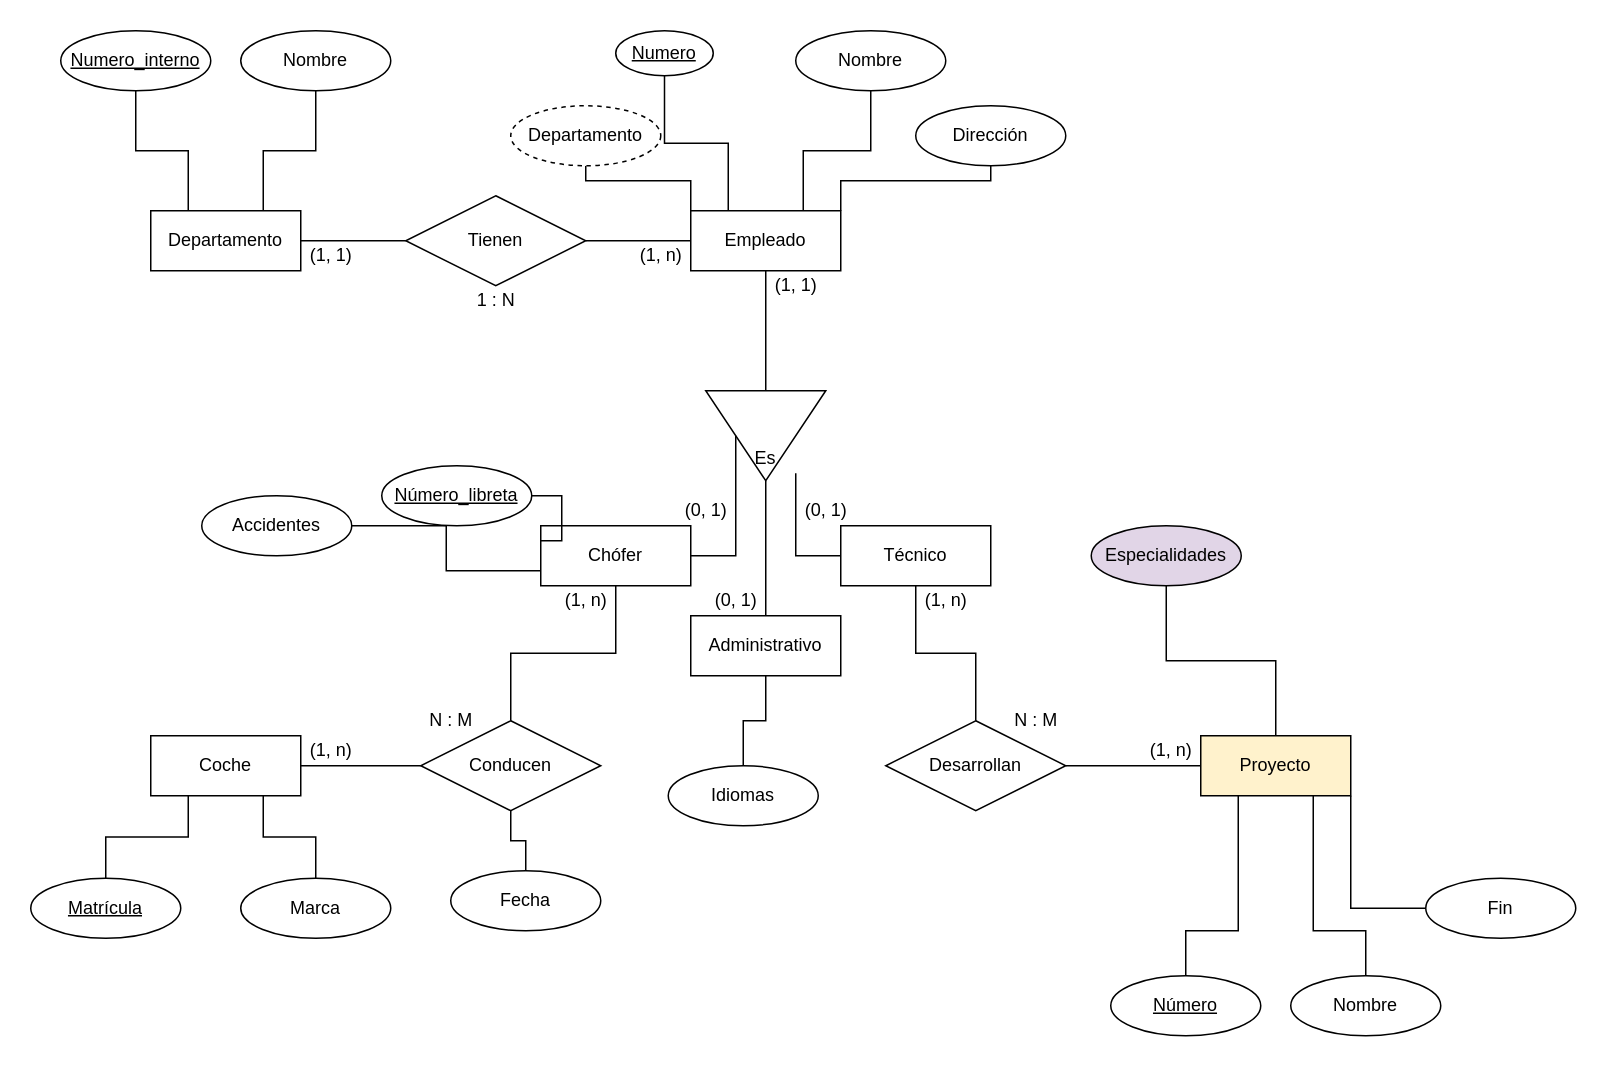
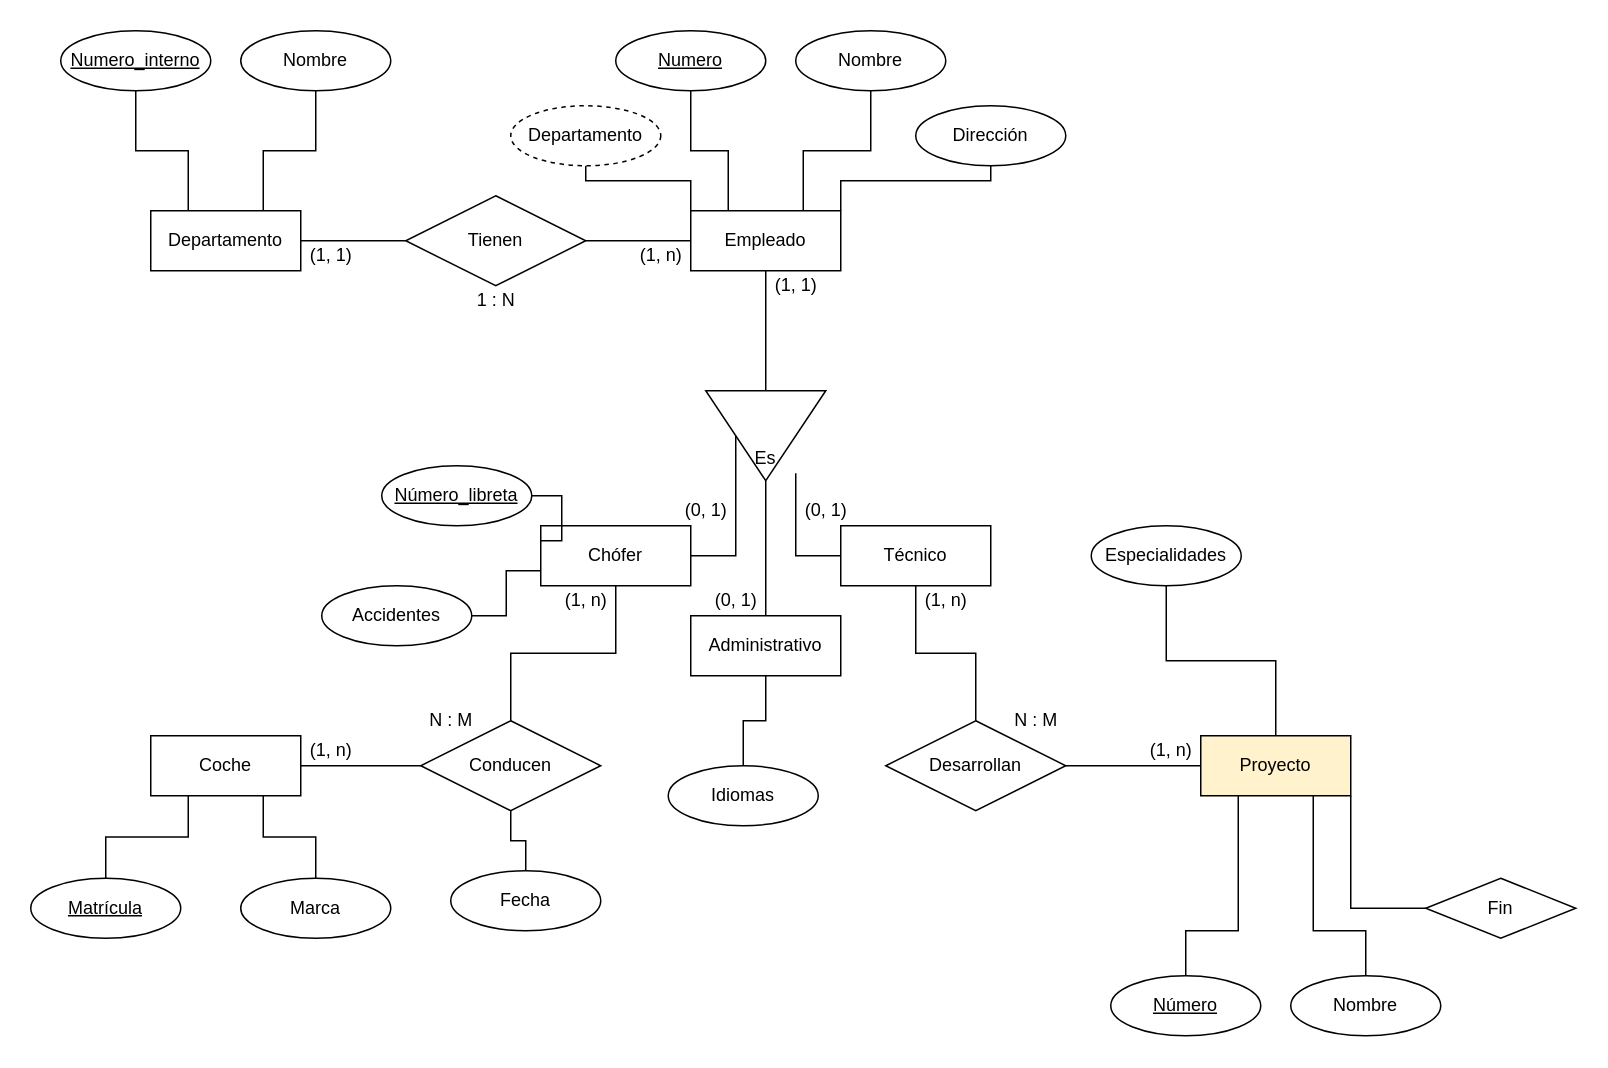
node "Numero": size 98x45 -> 150x60
node "Accidentes": moved (277, 526) -> (397, 616)
node "Especialidades": fillcolor #e1d5e7 -> #ffffff
node "Fin": shape ellipse -> diamond
